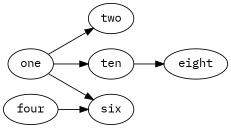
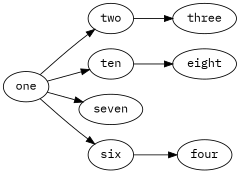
node "three": added
edge "four" -> "six": reversed
node "seven": added
